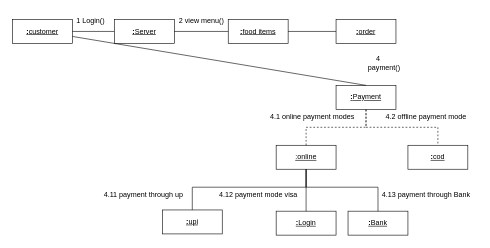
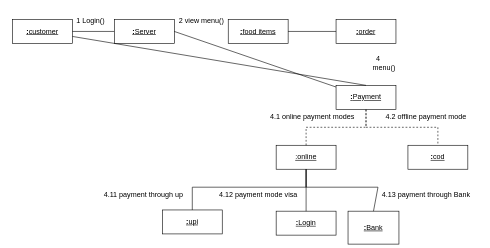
edge ":Server" -- ":food items": now ":Server" -- ":Payment"
node "4 payment()": label "4 payment()" -> "4 menu()"
node ":Bank": size 60x24 -> 51x33
